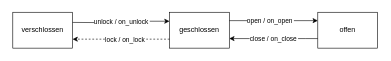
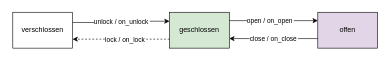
node "geschlossen": fillcolor #ffffff -> #d5e8d4
node "offen": fillcolor #ffffff -> #e1d5e7
